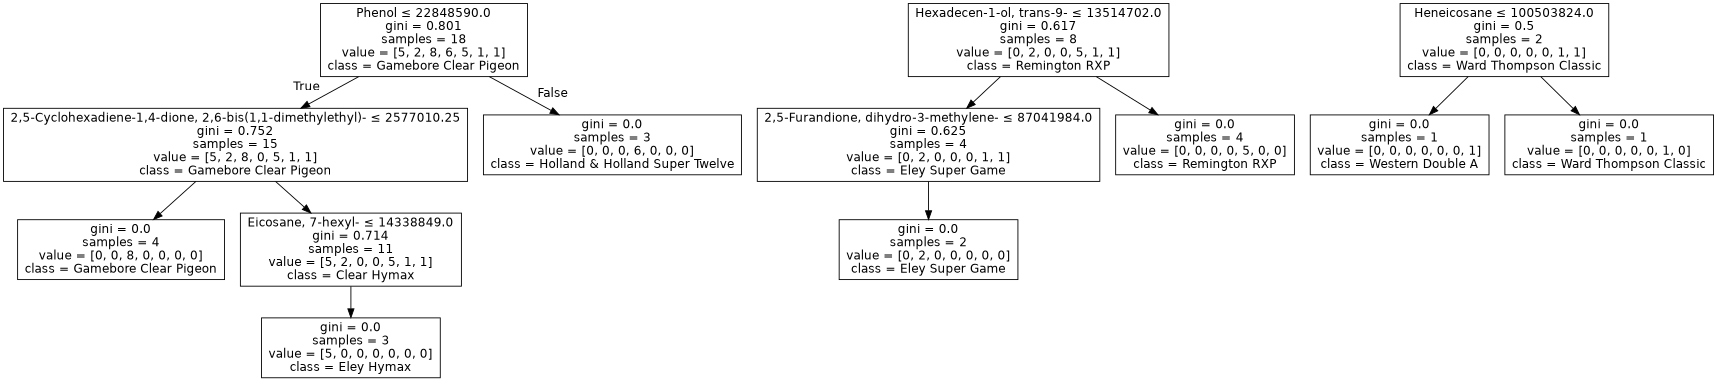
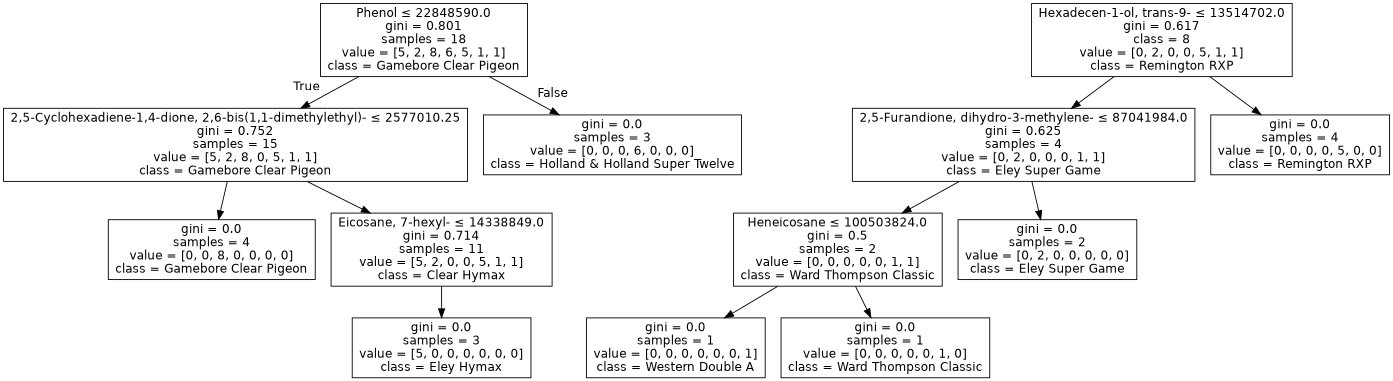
node "Hexadecen-1-ol, trans-9- ≤ 13514702.0": text "samples = 8" -> "class = 8"
edge "2,5-Furandione, dihydro-3-methylene- ≤ 87041984.0" -> "Heneicosane ≤ 100503824.0": added
